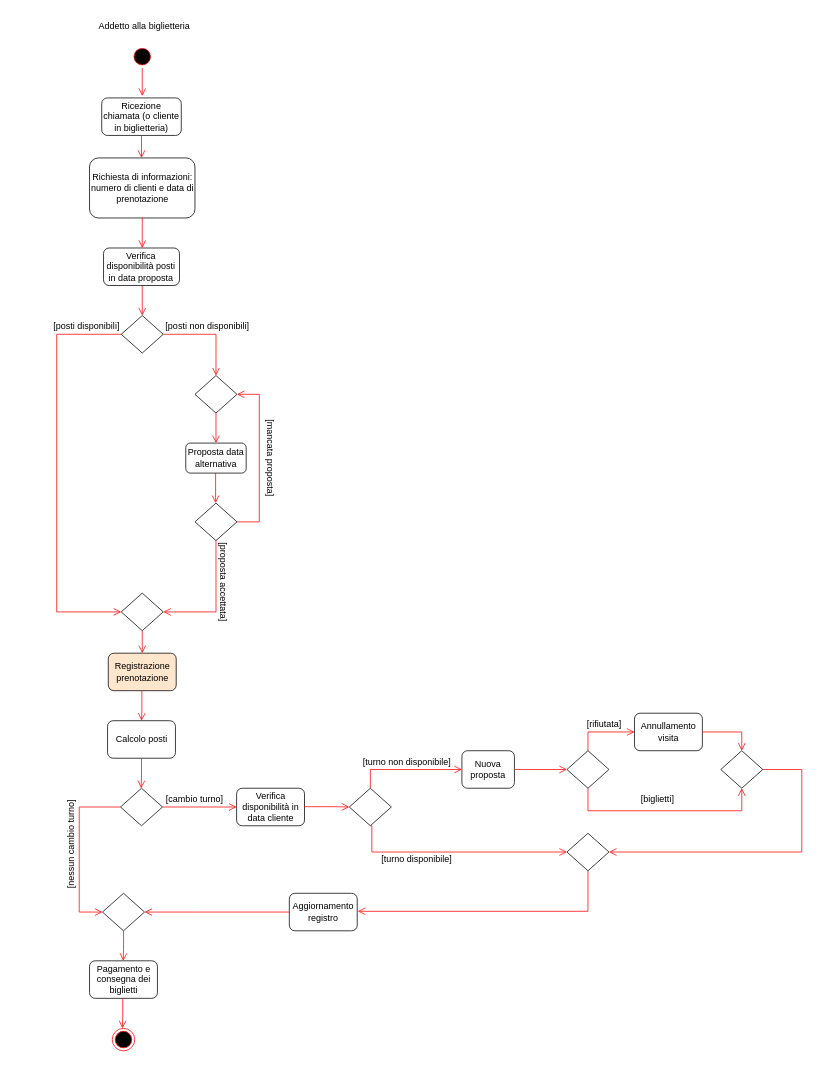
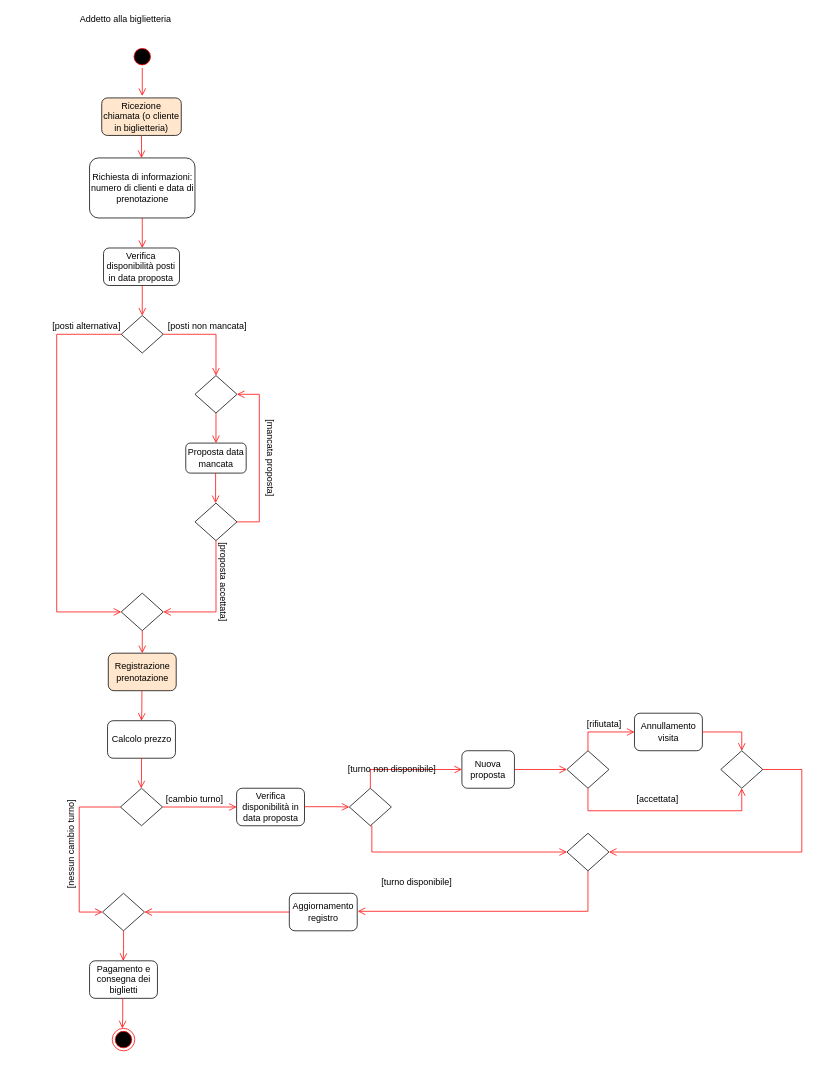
node "Addetto alla biglietteria": moved (145, 27) -> (126, 19)
node "Ricezione chiamata (o cliente in biglietteria)": fillcolor #ffffff -> #ffe6cc
node "[posti disponibili]": label "[posti disponibili]" -> "[posti alternativa]"
node "[posti non disponibili]": label "[posti non disponibili]" -> "[posti non mancata]"
node "Proposta data alternativa": label "Proposta data alternativa" -> "Proposta data mancata"
node "Calcolo posti": label "Calcolo posti" -> "Calcolo prezzo"
node "[turno non disponibile]": moved (407, 762) -> (392, 769)
node "[biglietti]": label "[biglietti]" -> "[accettata]"
node "Verifica disponibilità in data cliente": label "Verifica disponibilità in data cliente" -> "Verifica disponibilità in data proposta"
node "[turno disponibile]": moved (417, 859) -> (417, 882)
